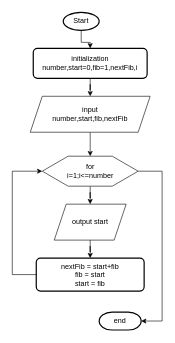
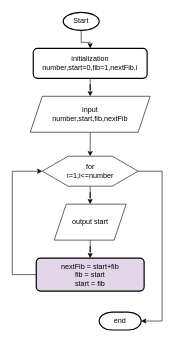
node "nextFib = start+fib fib = start start = fib": fillcolor #ffffff -> #e1d5e7
